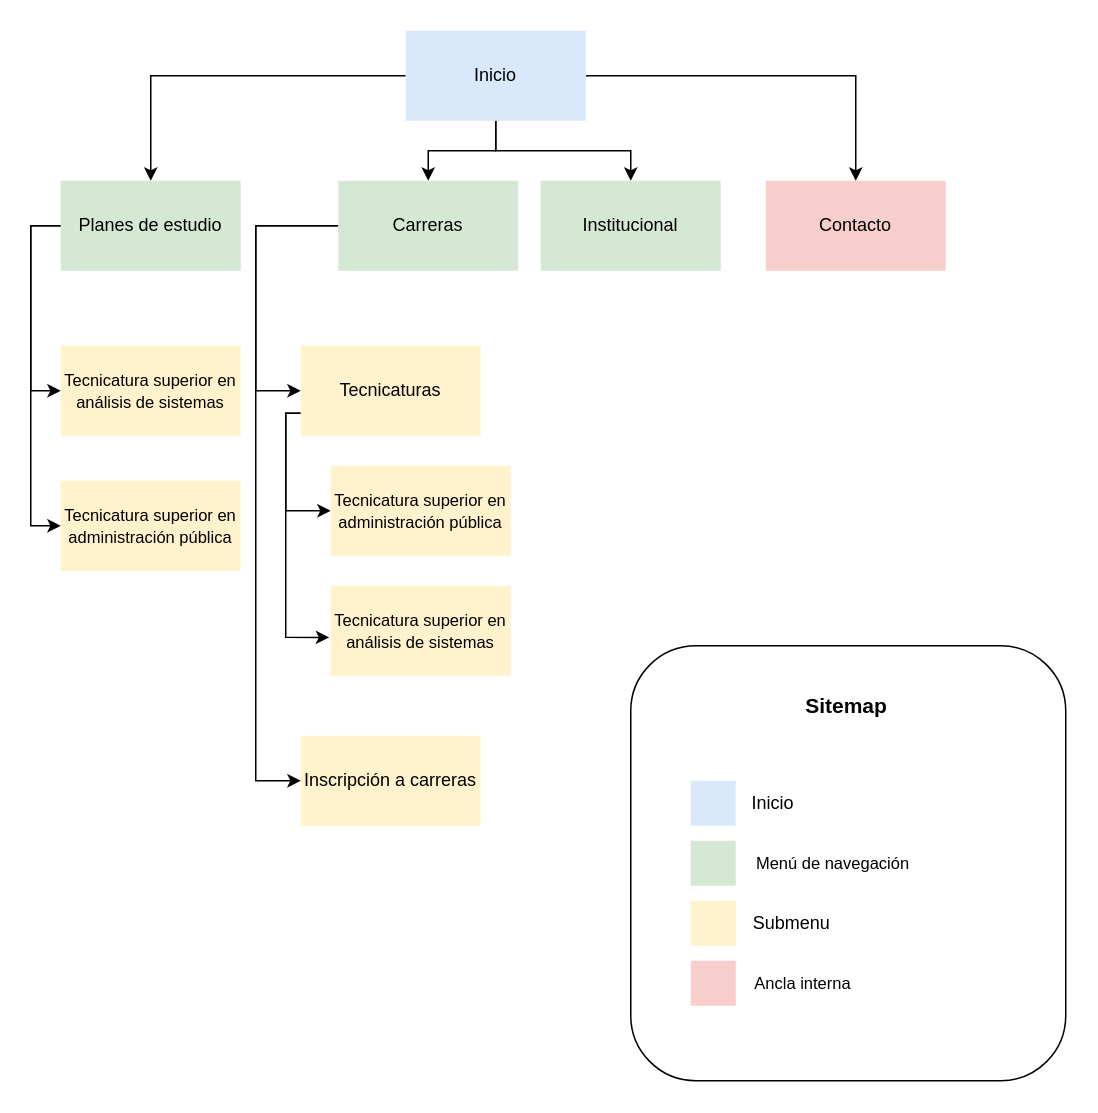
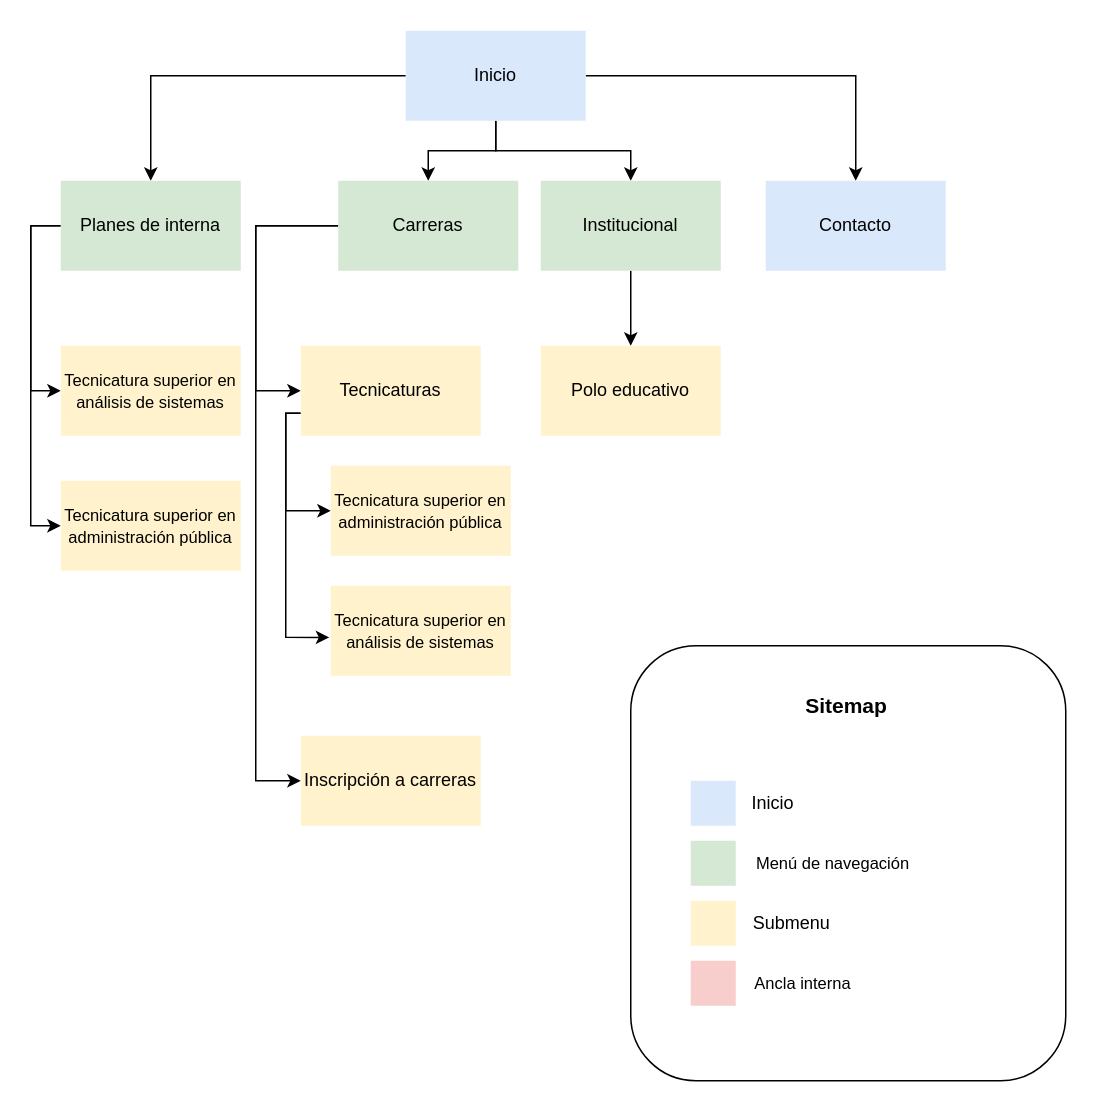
node "Planes de estudio": label "Planes de estudio" -> "Planes de interna"
node "Contacto": fillcolor #f8cecc -> #dae8fc
edge "Institucional" -> "Polo educativo": added
node "Polo educativo": added
